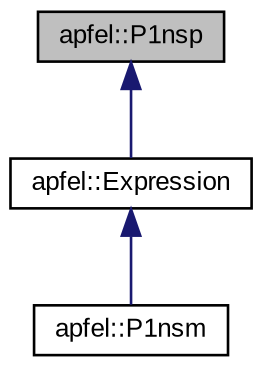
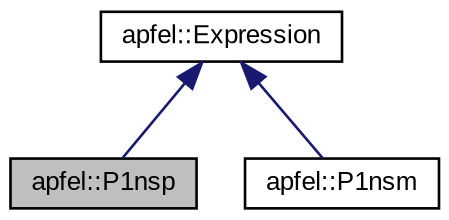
edge "apfel::Expression" -> "apfel::P1nsp": reversed
